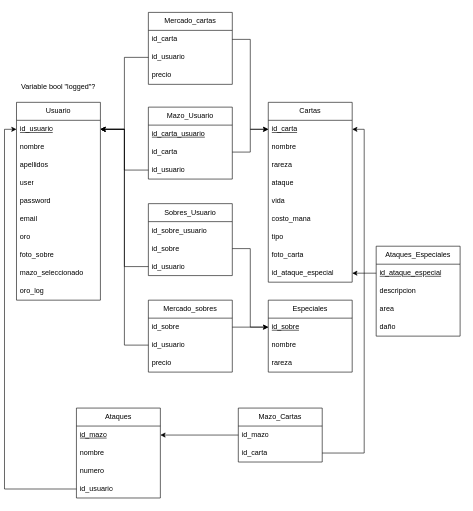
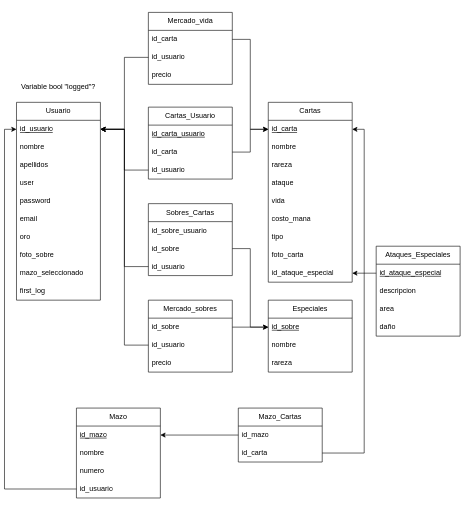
node "Mercado_cartas": label "Mercado_cartas" -> "Mercado_vida"
node "Mazo_Usuario": label "Mazo_Usuario" -> "Cartas_Usuario"
node "Sobres_Usuario": label "Sobres_Usuario" -> "Sobres_Cartas"
node "oro_log": label "oro_log" -> "first_log"
node "Ataques": label "Ataques" -> "Mazo"
